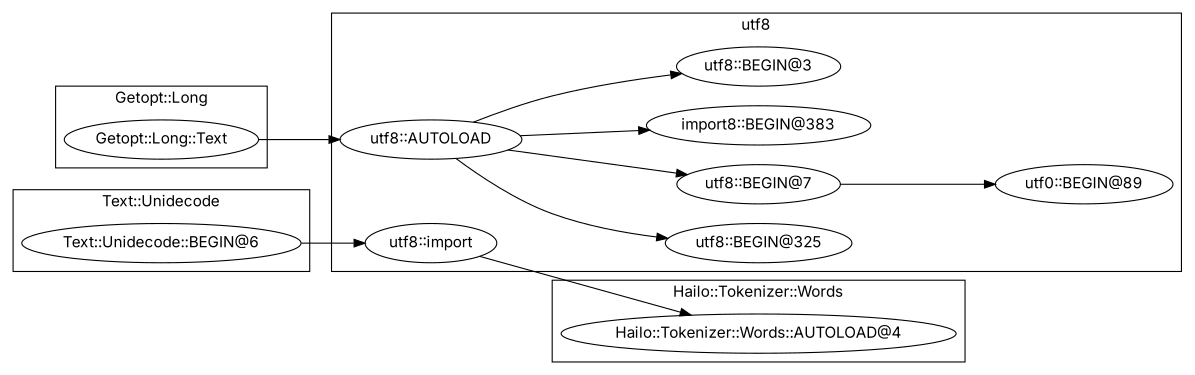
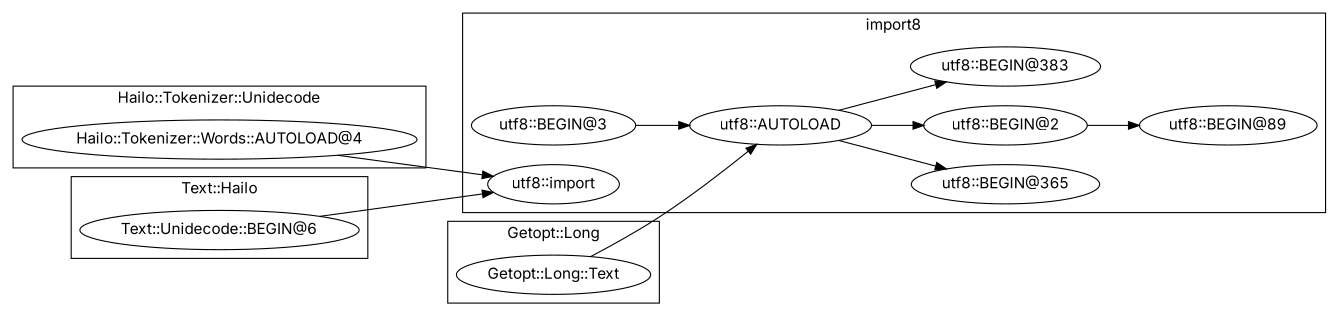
cluster "utf8": label "utf8" -> "import8"
edge "utf8::AUTOLOAD" -> "utf8::BEGIN@3": reversed
node "import8::BEGIN@383": label "import8::BEGIN@383" -> "utf8::BEGIN@383"
node "utf8::BEGIN@7": label "utf8::BEGIN@7" -> "utf8::BEGIN@2"
node "utf0::BEGIN@89": label "utf0::BEGIN@89" -> "utf8::BEGIN@89"
cluster "Text::Unidecode": label "Text::Unidecode" -> "Text::Hailo"
node "utf8::BEGIN@325": label "utf8::BEGIN@325" -> "utf8::BEGIN@365"
edge "utf8::import" -> "Hailo::Tokenizer::Words::AUTOLOAD@4": reversed
cluster "Hailo::Tokenizer::Words": label "Hailo::Tokenizer::Words" -> "Hailo::Tokenizer::Unidecode"
